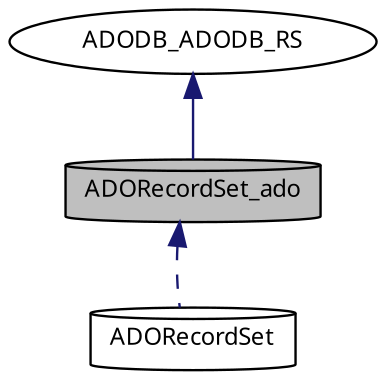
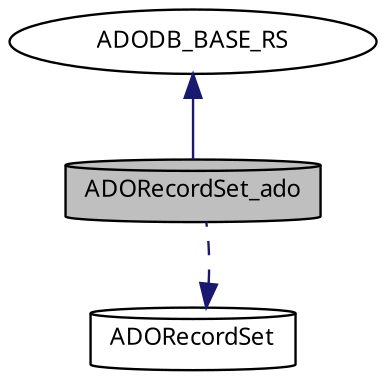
node "ADODB_ADODB_RS": label "ADODB_ADODB_RS" -> "ADODB_BASE_RS"
edge "ADORecordSet" -> "ADORecordSet_ado": reversed
